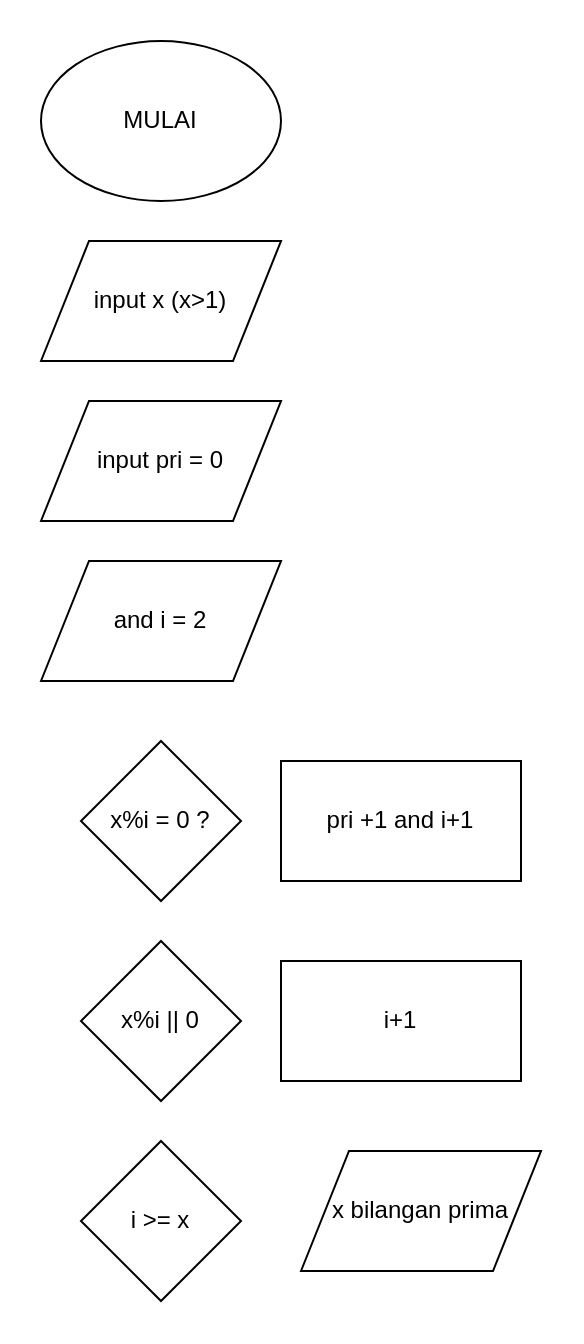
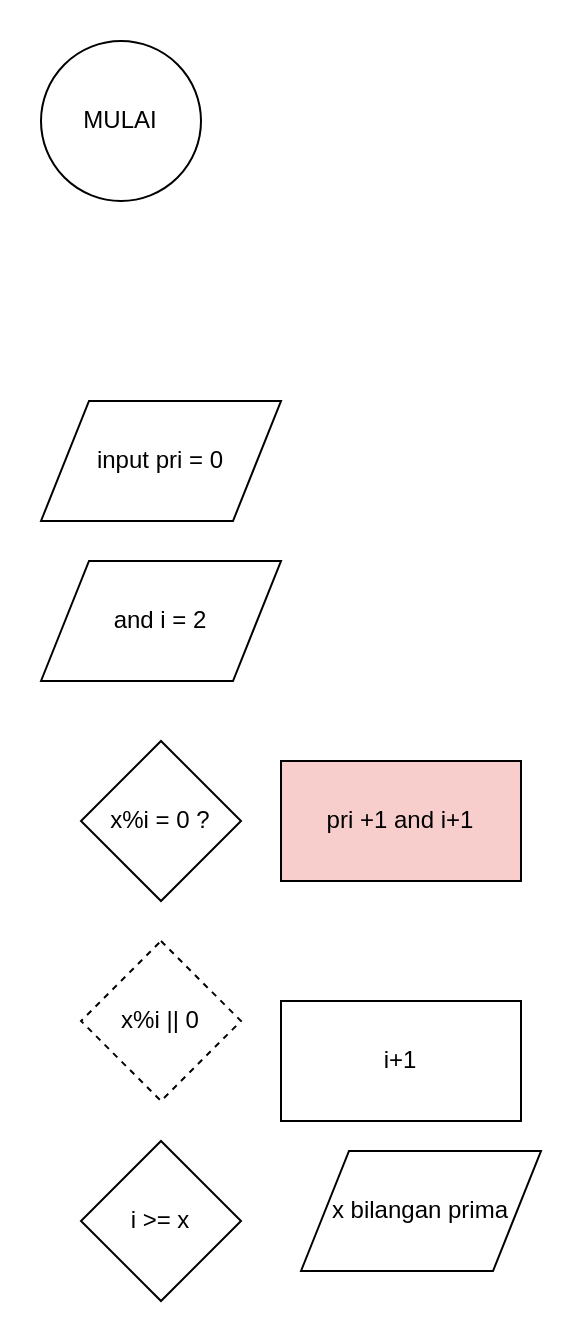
node "MULAI": size 240x160 -> 160x160
node "input x (x>1)": removed
node "pri +1 and i+1": fillcolor #ffffff -> #f8cecc
node "x%i || 0": style solid -> dashed
node "i+1": moved (401, 1021) -> (401, 1061)
